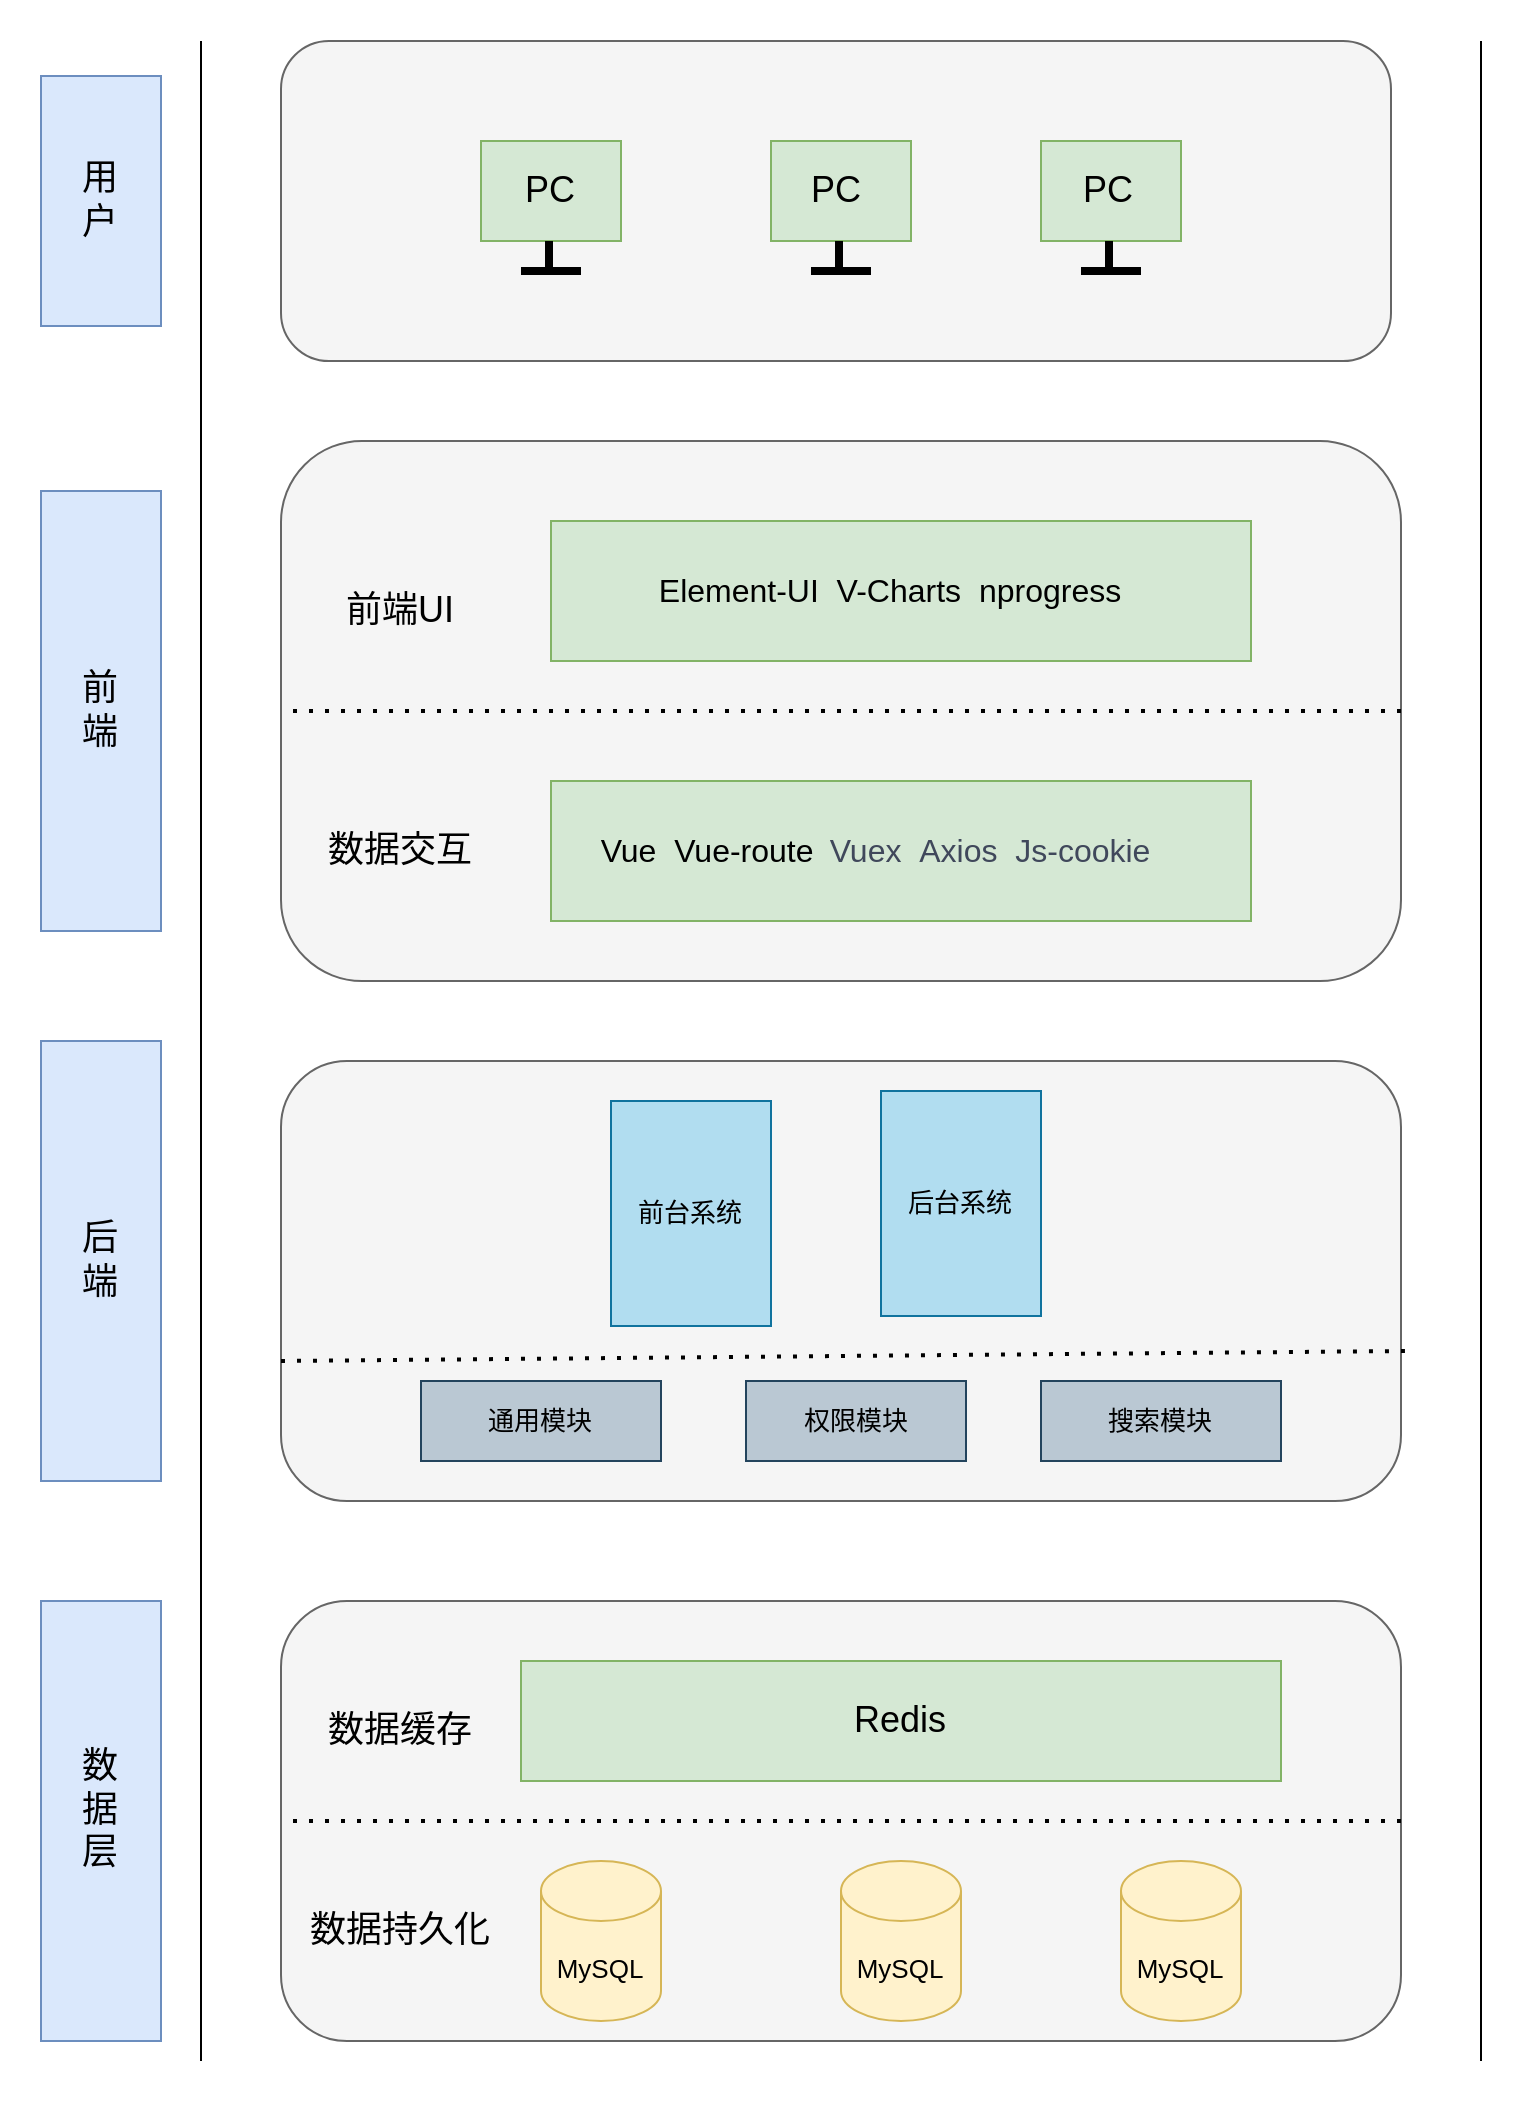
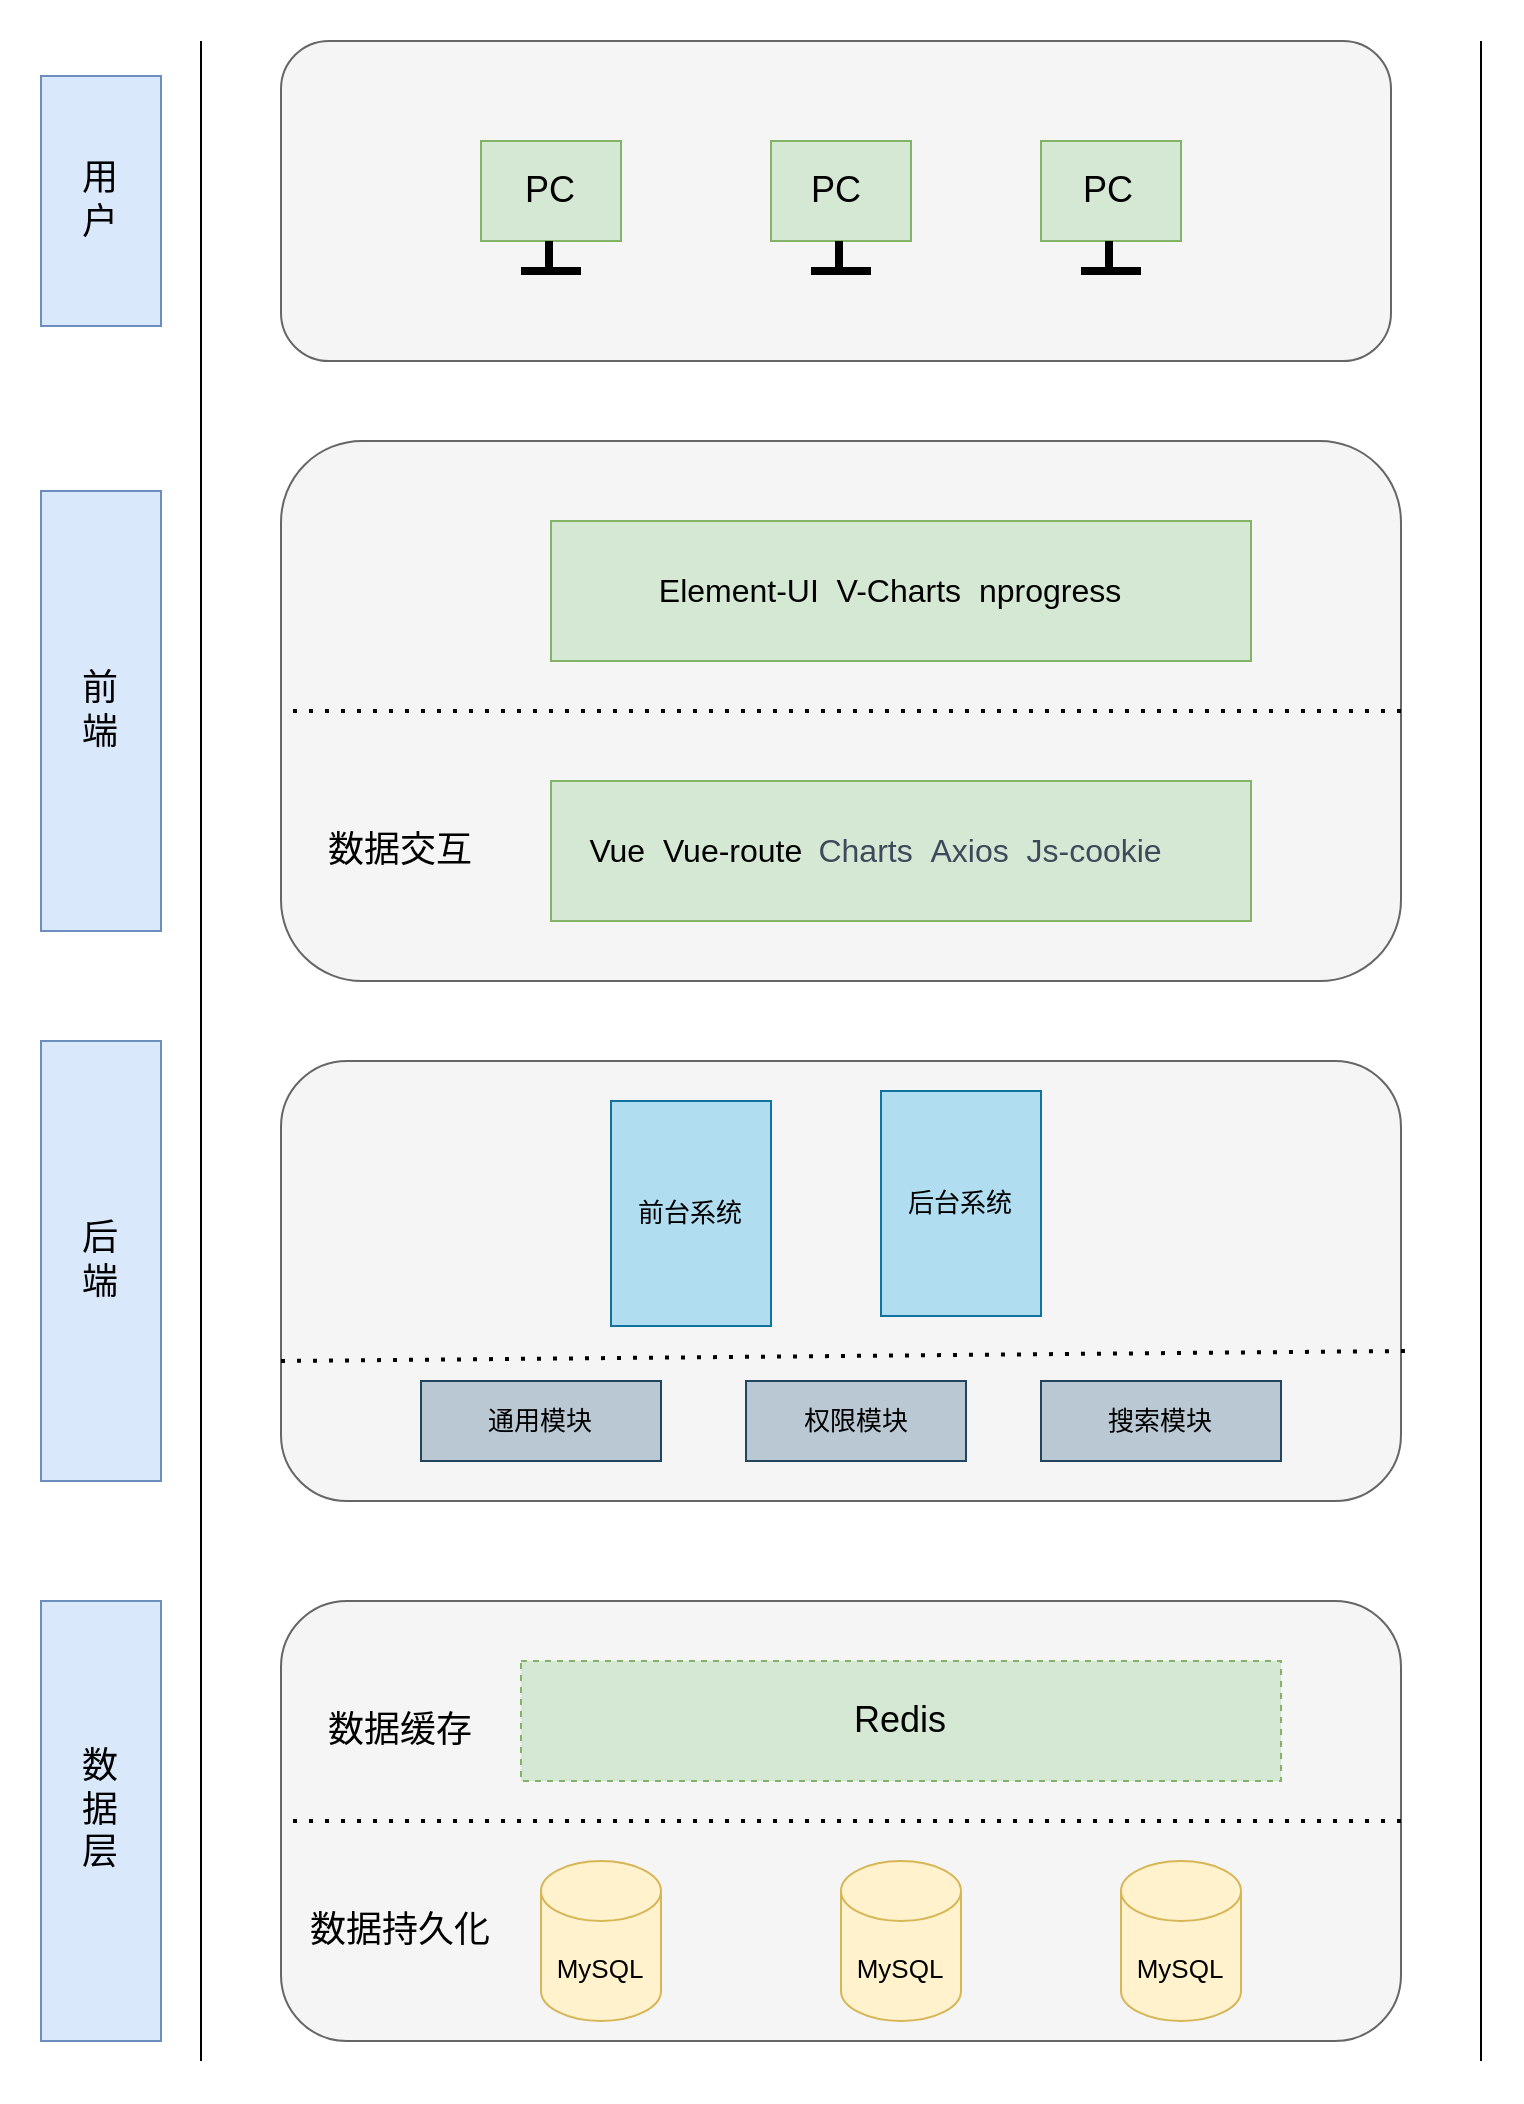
node "前端UI": removed
node "Vue Vue-route Vuex Axios Js-cookie": label "Vue Vue-route Vuex Axios Js-cookie" -> "Vue Vue-route Charts Axios Js-cookie"
node "Redis": style solid -> dashed
